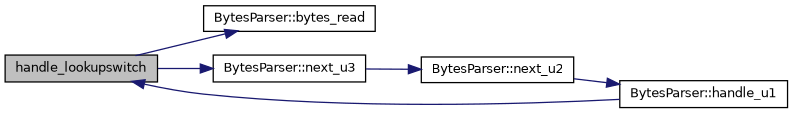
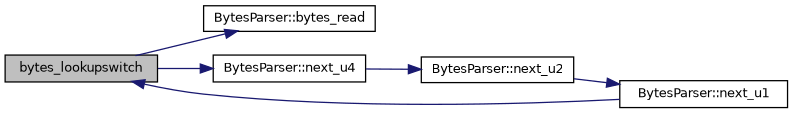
node "handle_lookupswitch": label "handle_lookupswitch" -> "bytes_lookupswitch"
node "BytesParser::next_u3": label "BytesParser::next_u3" -> "BytesParser::next_u4"
node "BytesParser::handle_u1": label "BytesParser::handle_u1" -> "BytesParser::next_u1"
